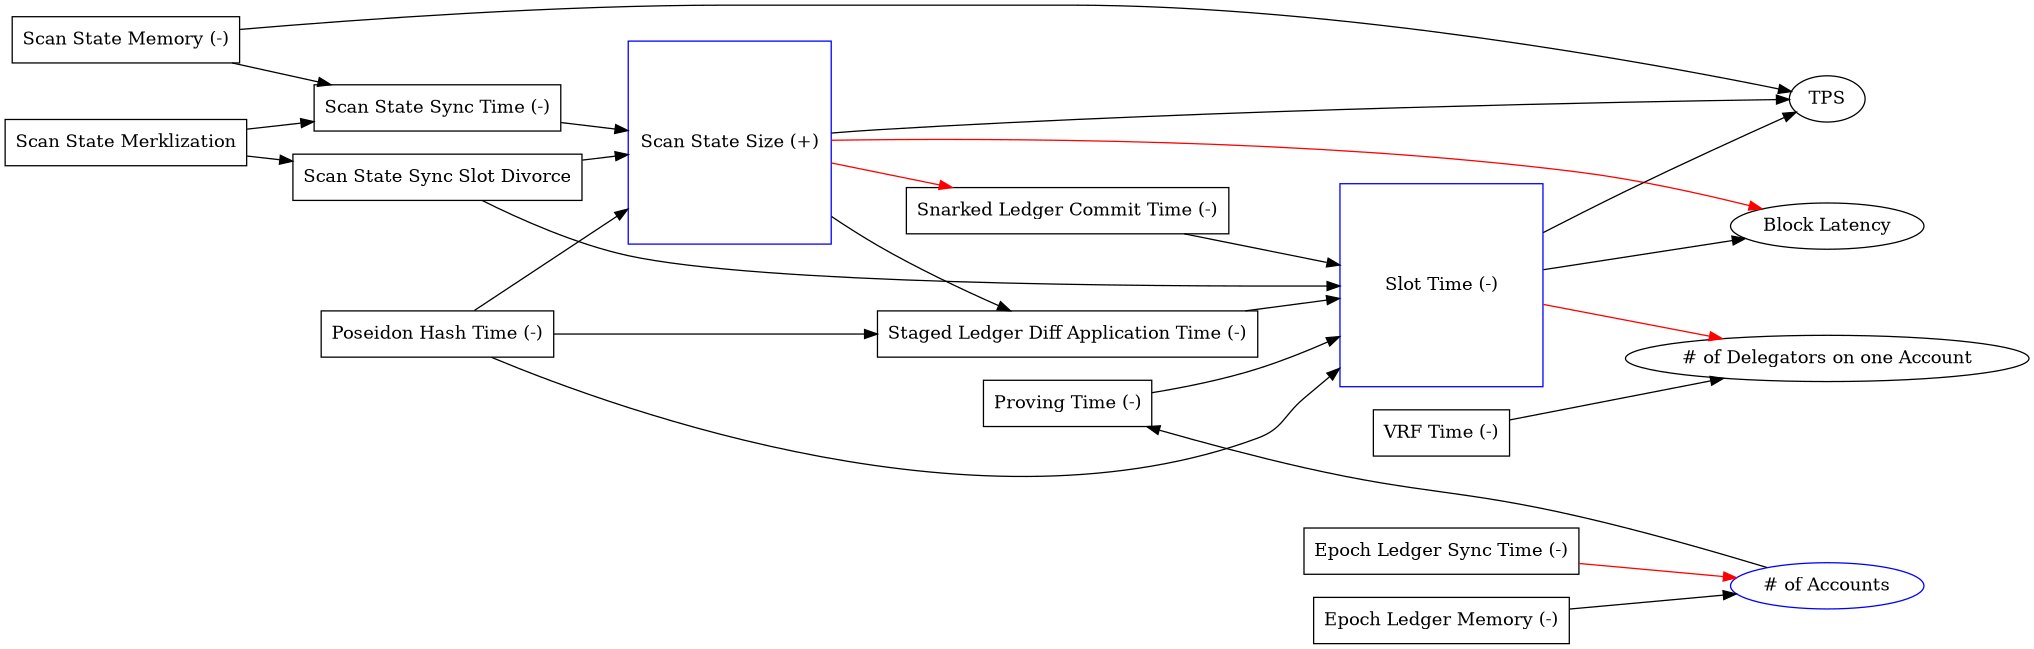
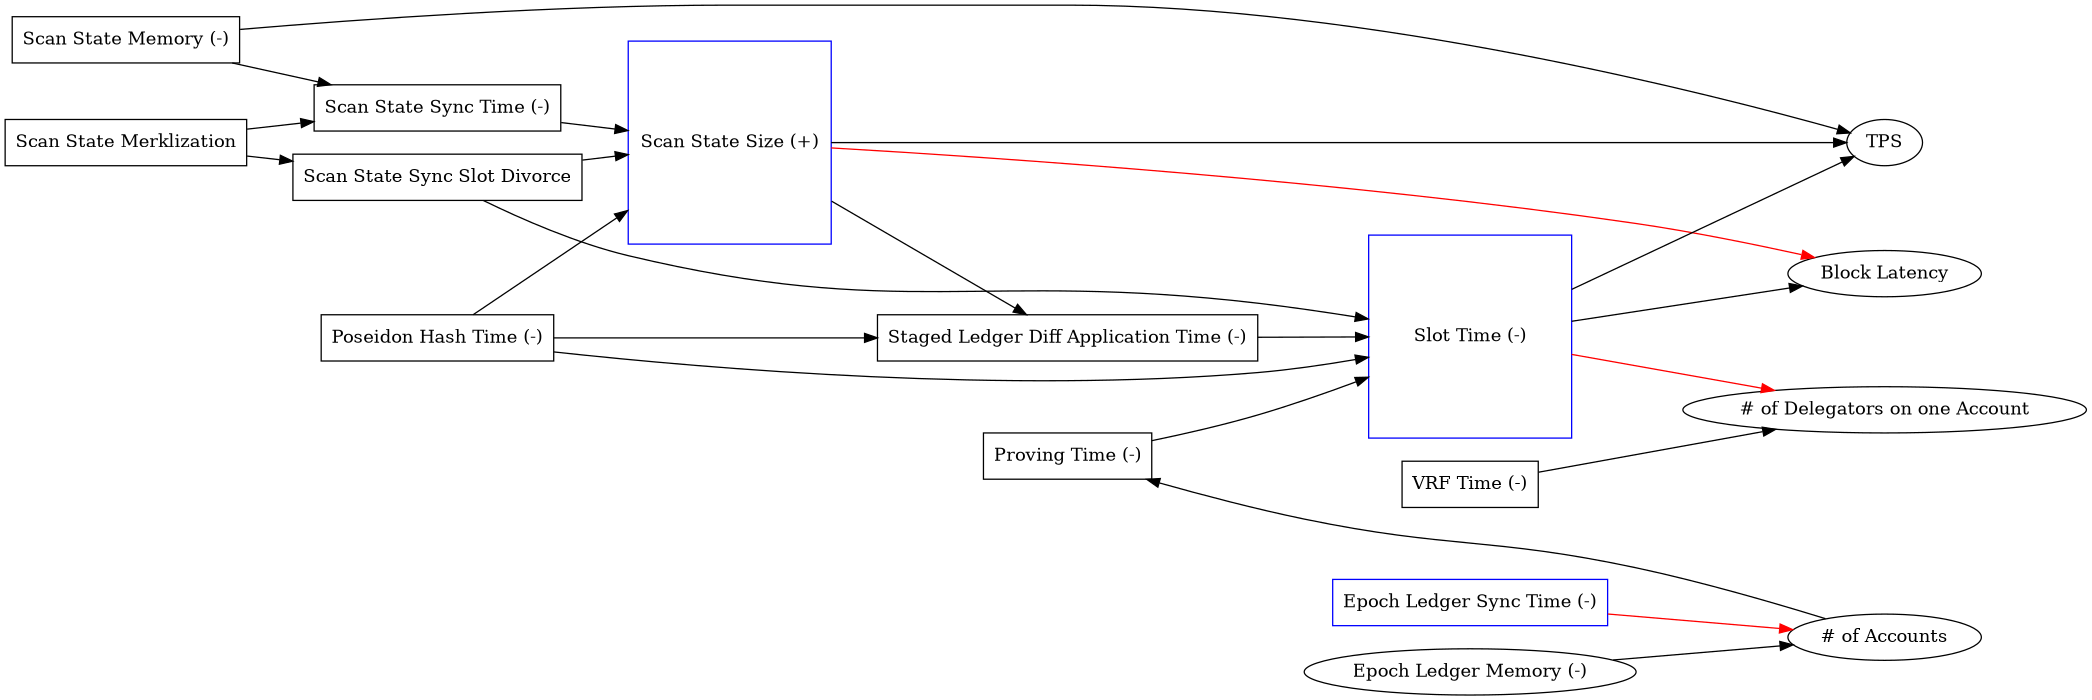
node "Snarked Ledger Commit Time (-)": removed
node "Epoch Ledger Sync Time (-)": color black -> blue
node "# of Accounts": color blue -> black
node "Epoch Ledger Memory (-)": shape box -> ellipse
